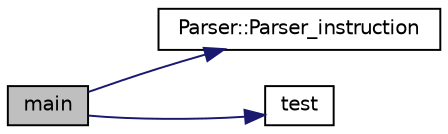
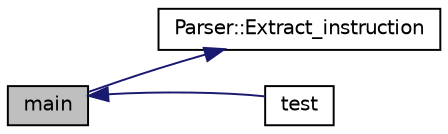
node "Parser::Parser_instruction": label "Parser::Parser_instruction" -> "Parser::Extract_instruction"
edge "main" -> "test": reversed
